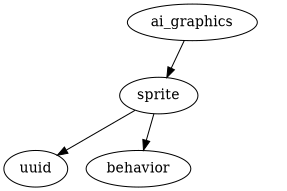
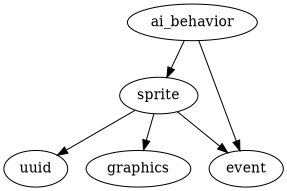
node "ai_graphics": label "ai_graphics" -> "ai_behavior"
node "behavior": label "behavior" -> "graphics"
node "event": added
